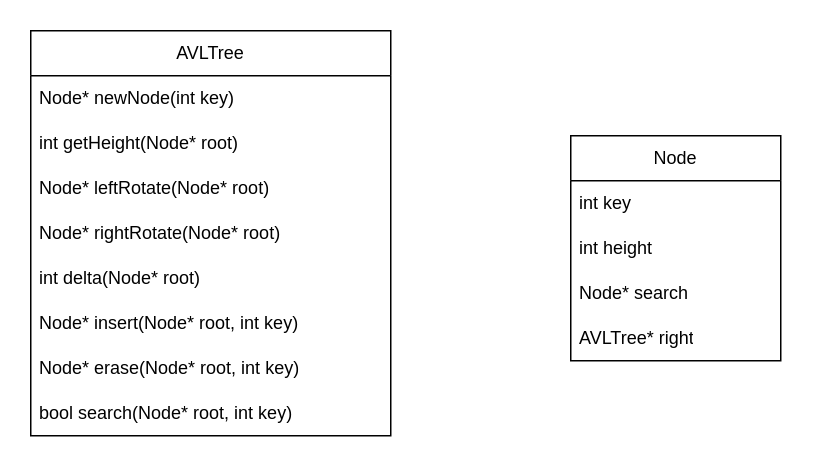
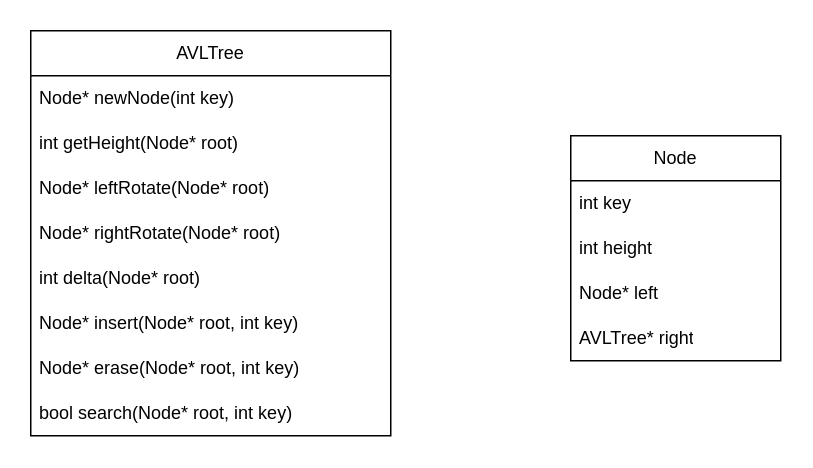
node "Node* search": label "Node* search" -> "Node* left"
